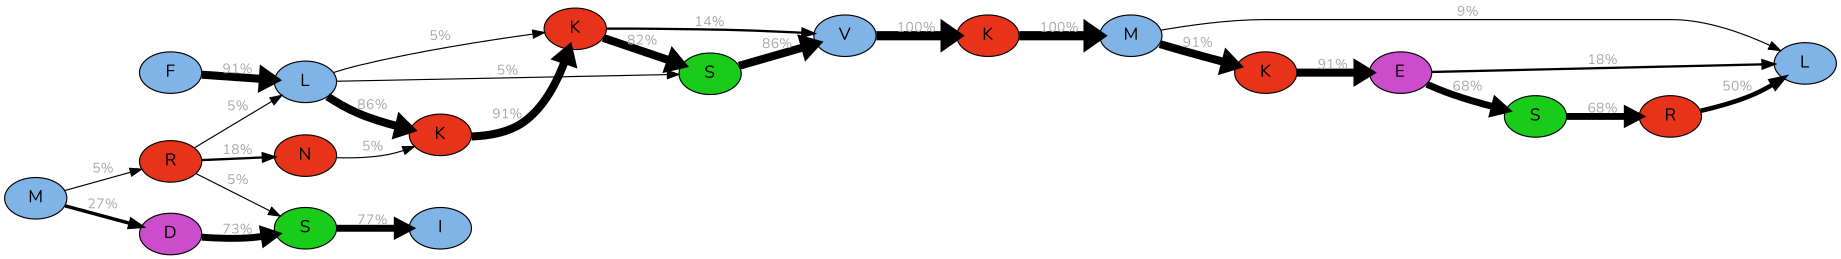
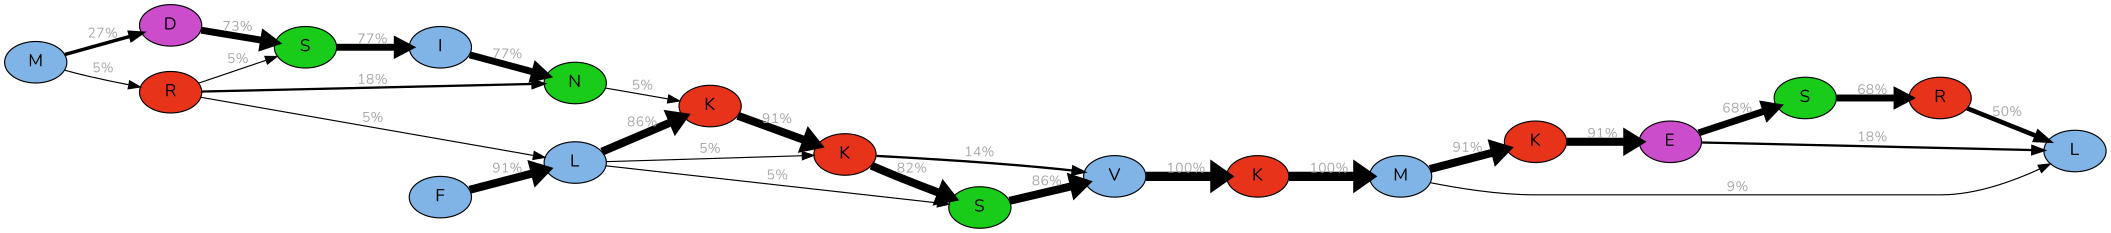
edge "I" -> "N": added, label "77%"
node "N": fillcolor #e6331a -> #1acc1a
